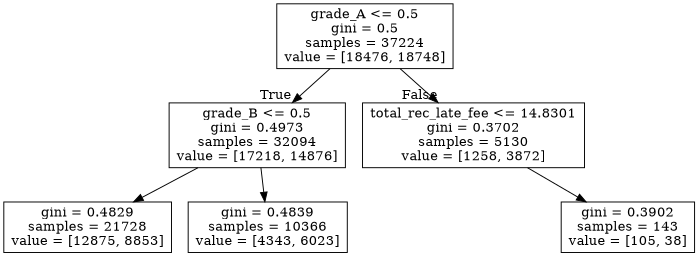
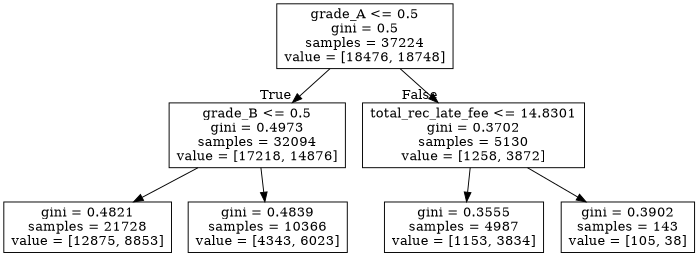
node "gini = 0.4829 samples = 21728 value = [12875, 8853]": label "gini = 0.4829 samples = 21728 value = [12875, 8853]" -> "gini = 0.4821 samples = 21728 value = [12875, 8853]"
node "gini = 0.3555 samples = 4987 value = [1153, 3834]": added
